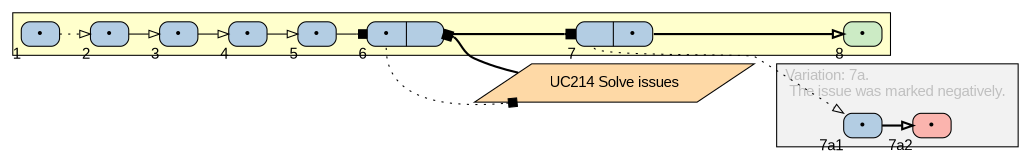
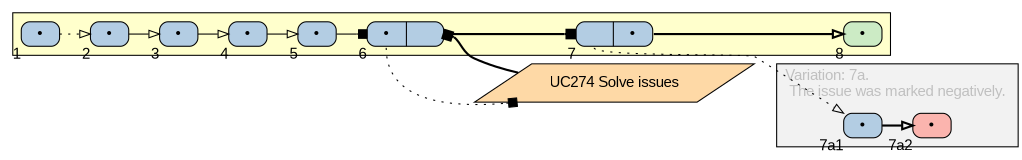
node "UC214 Solve issues": label "UC214 Solve issues" -> "UC274 Solve issues"
